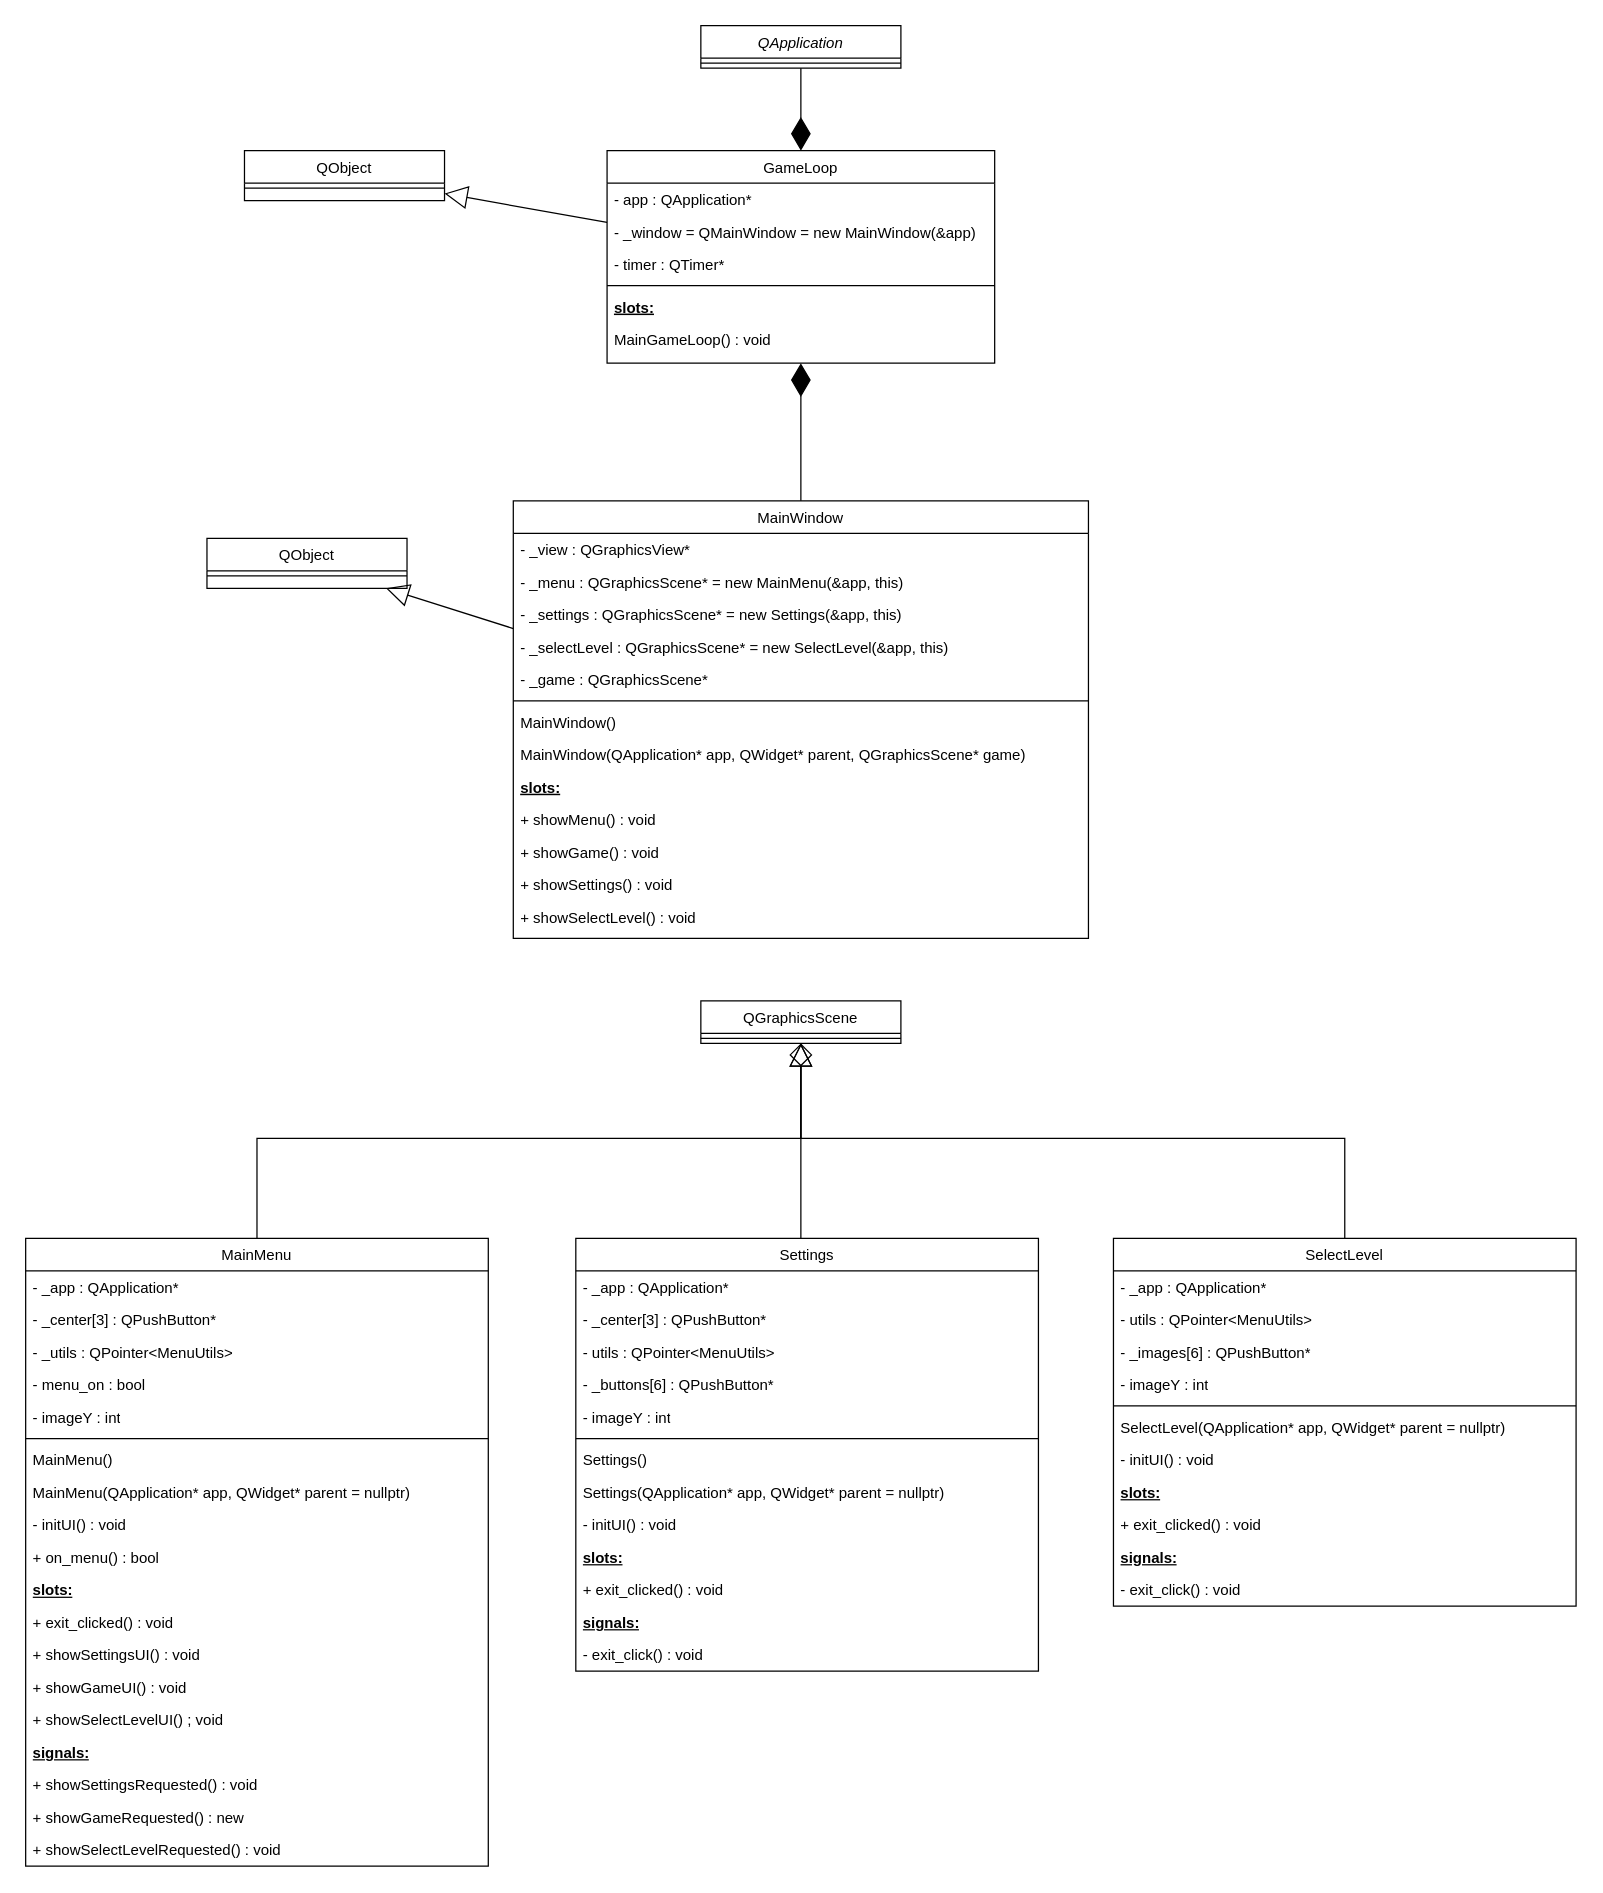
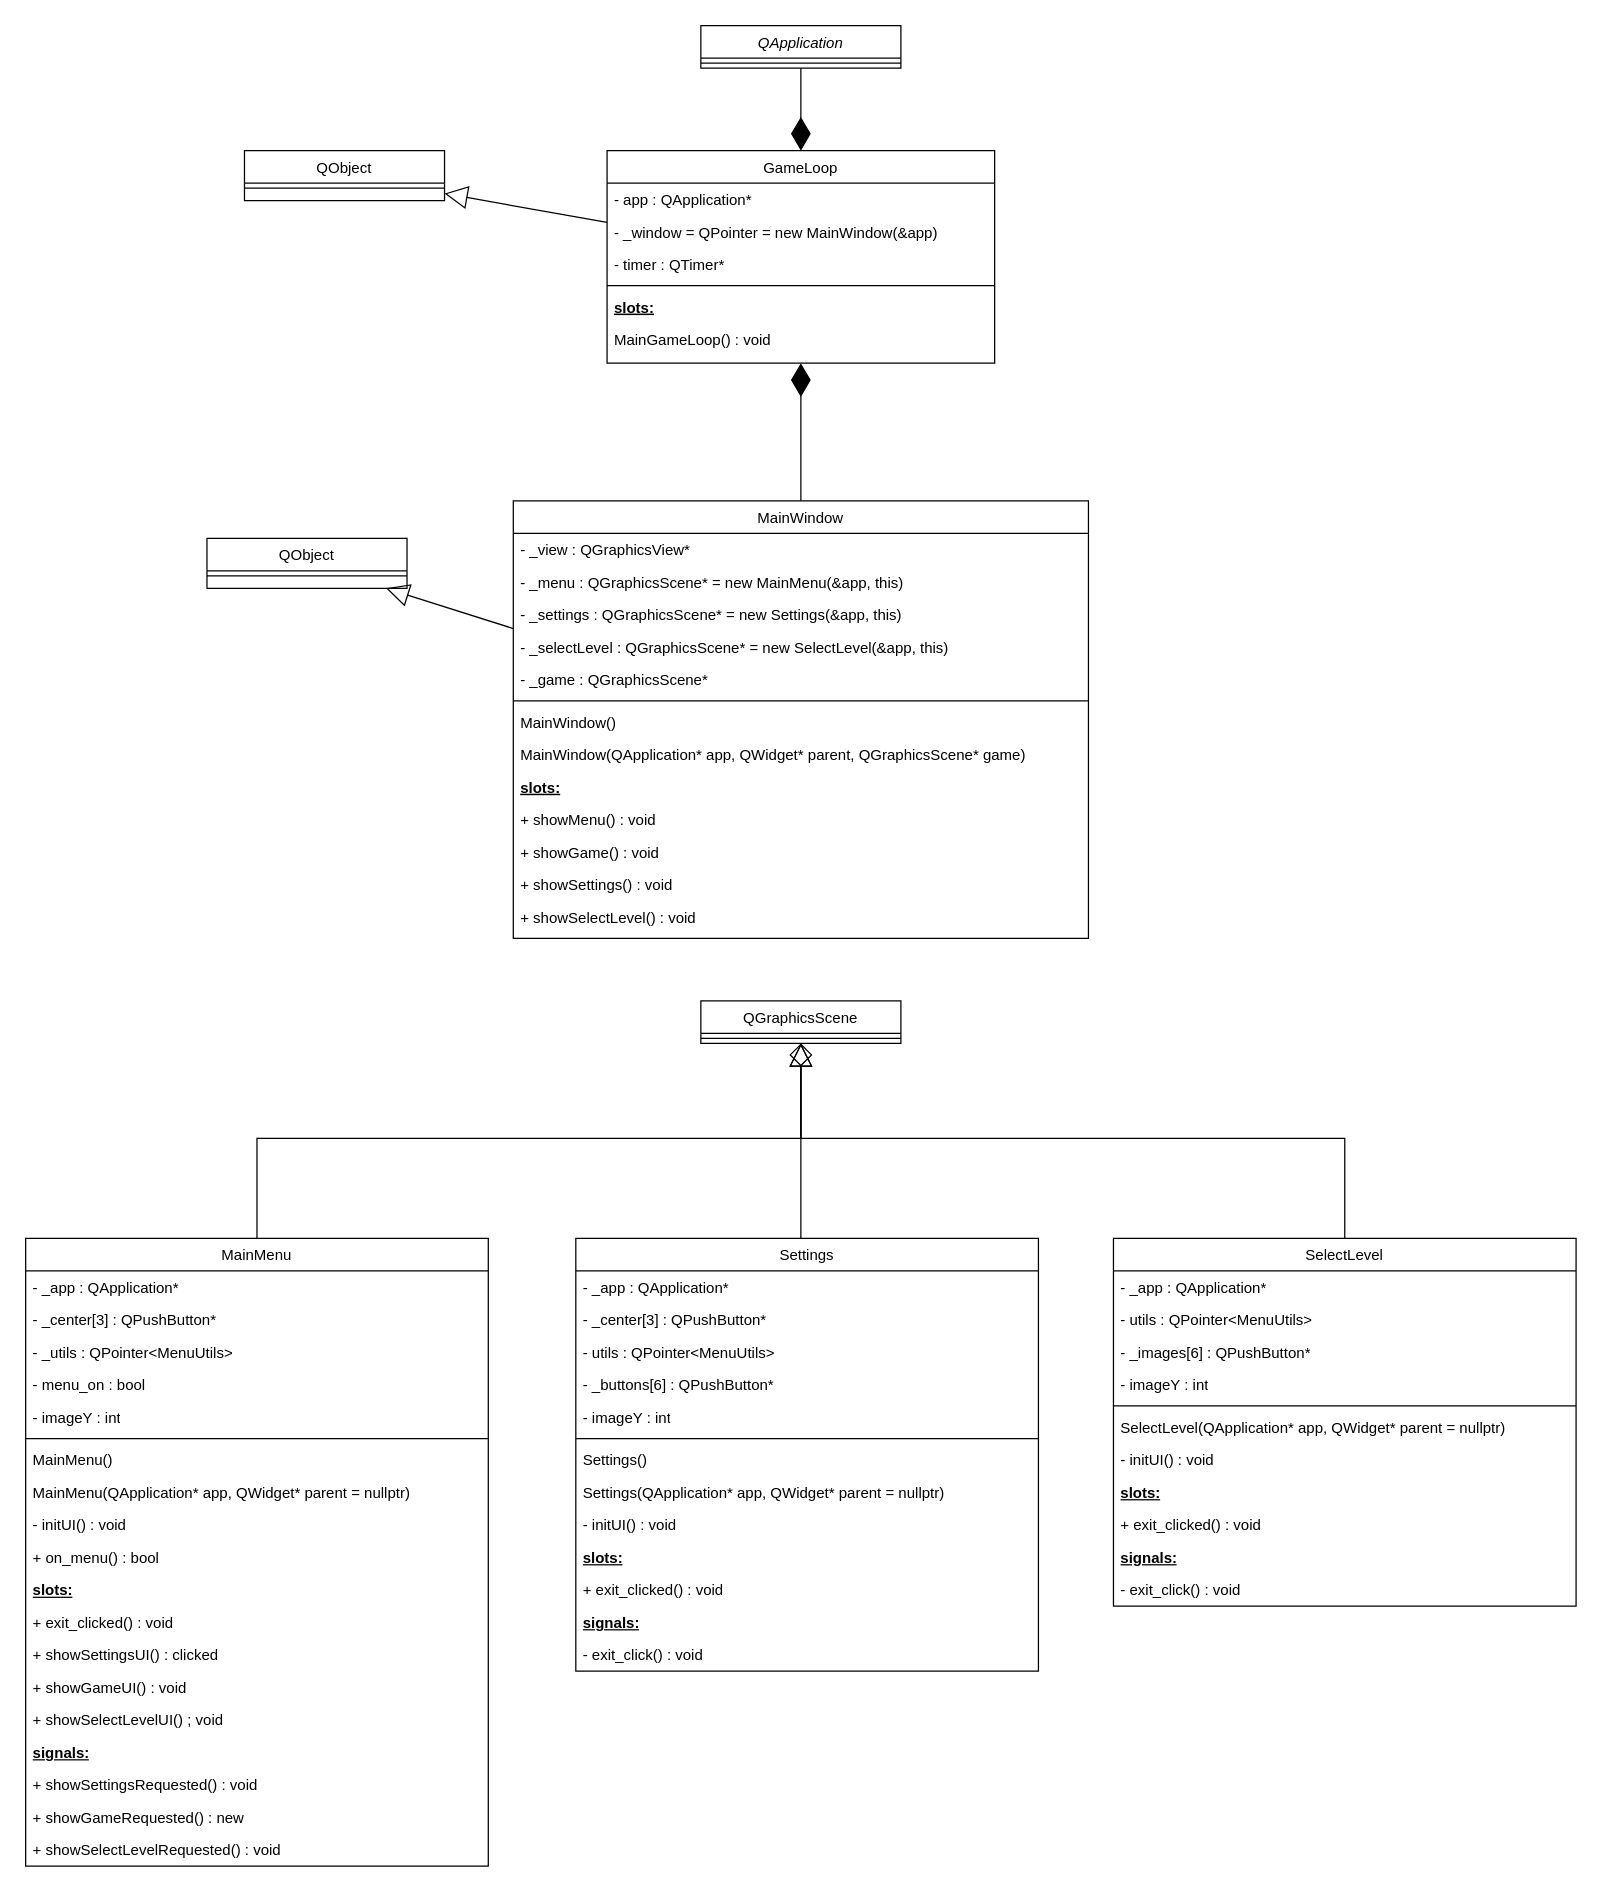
node "- _window = QMainWindow = new MainWindow(&app)": label "- _window = QMainWindow = new MainWindow(&app)" -> "- _window = QPointer = new MainWindow(&app)"
node "+ showSettingsUI() : void": label "+ showSettingsUI() : void" -> "+ showSettingsUI() : clicked"
